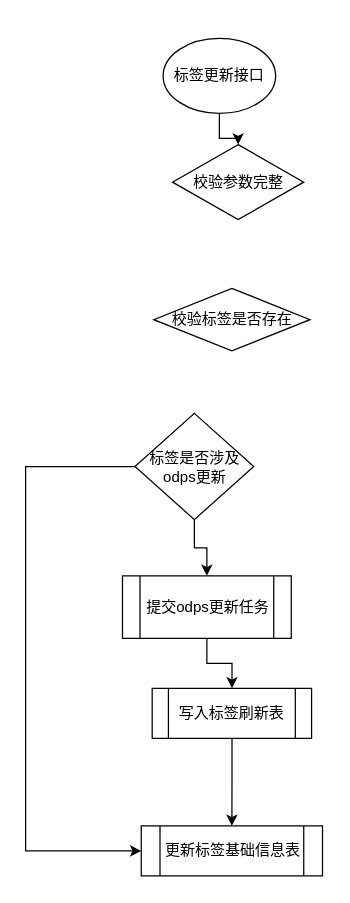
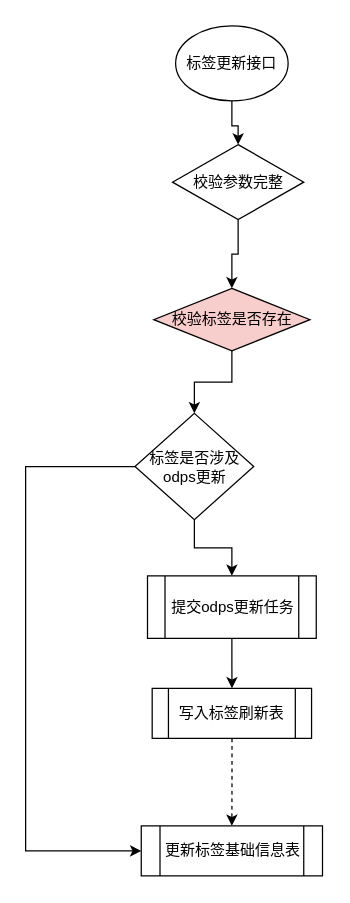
node "标签更新接口": moved (219, 76) -> (232, 63)
edge "校验参数完整" -> "校验标签是否存在": added
node "校验标签是否存在": fillcolor #ffffff -> #f8cecc
edge "校验标签是否存在" -> "标签是否涉及odps更新": added
node "提交odps更新任务": moved (207, 607) -> (232, 607)
edge "写入标签刷新表" -> "更新标签基础信息表": style solid -> dashed
